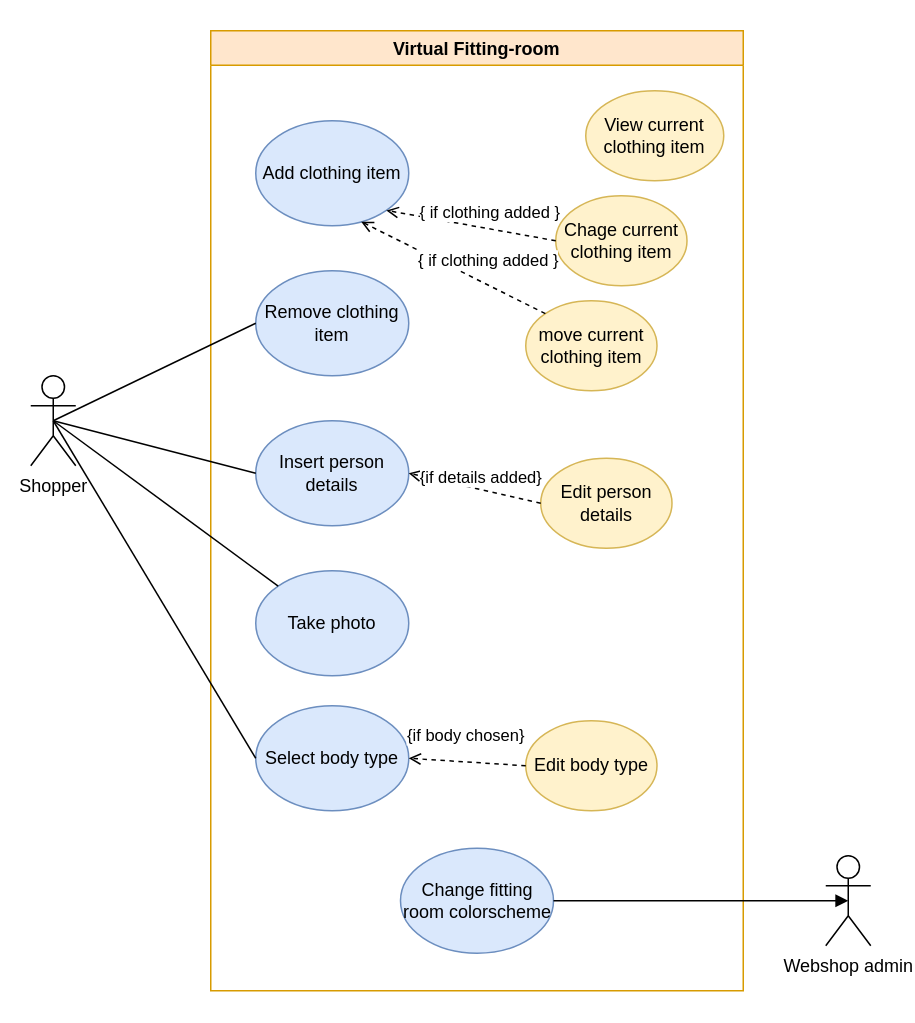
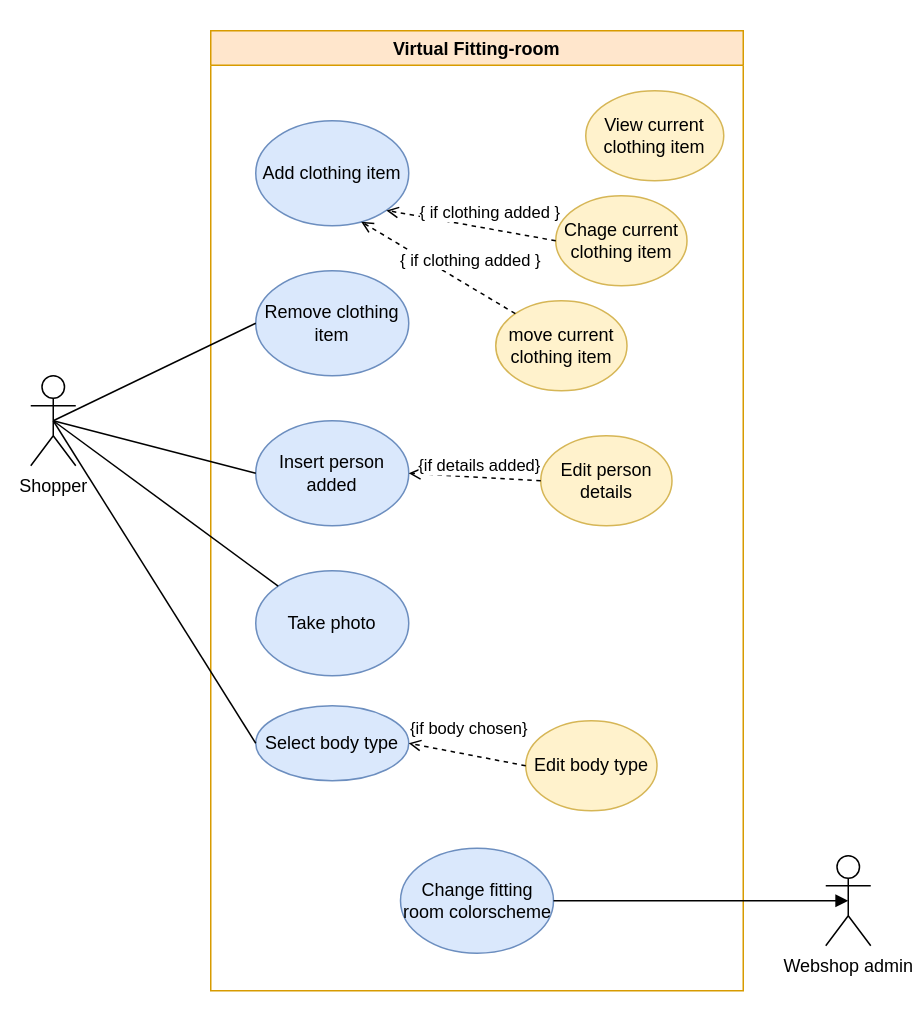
node "move current clothing item": moved (591, 346) -> (561, 346)
node "Insert person details": label "Insert person details" -> "Insert person added"
node "Edit person details": moved (606, 503) -> (606, 481)
node "Select body type": size 153x105 -> 153x75
